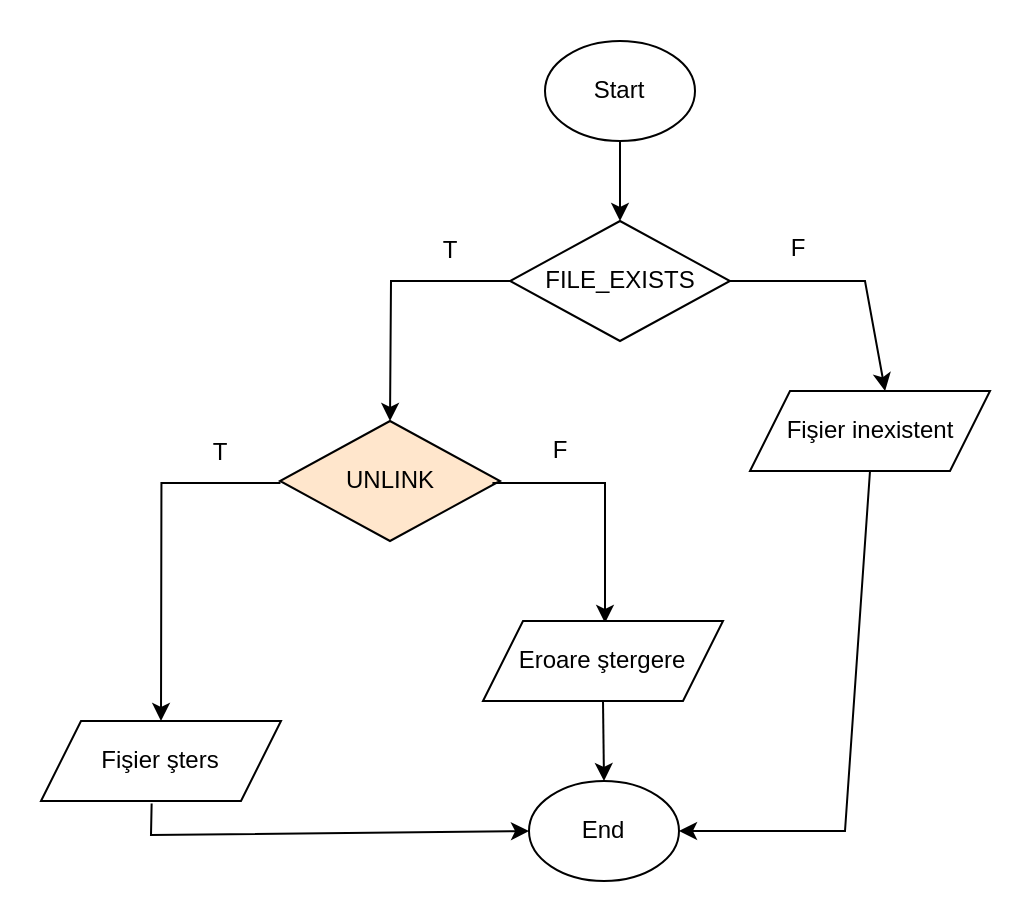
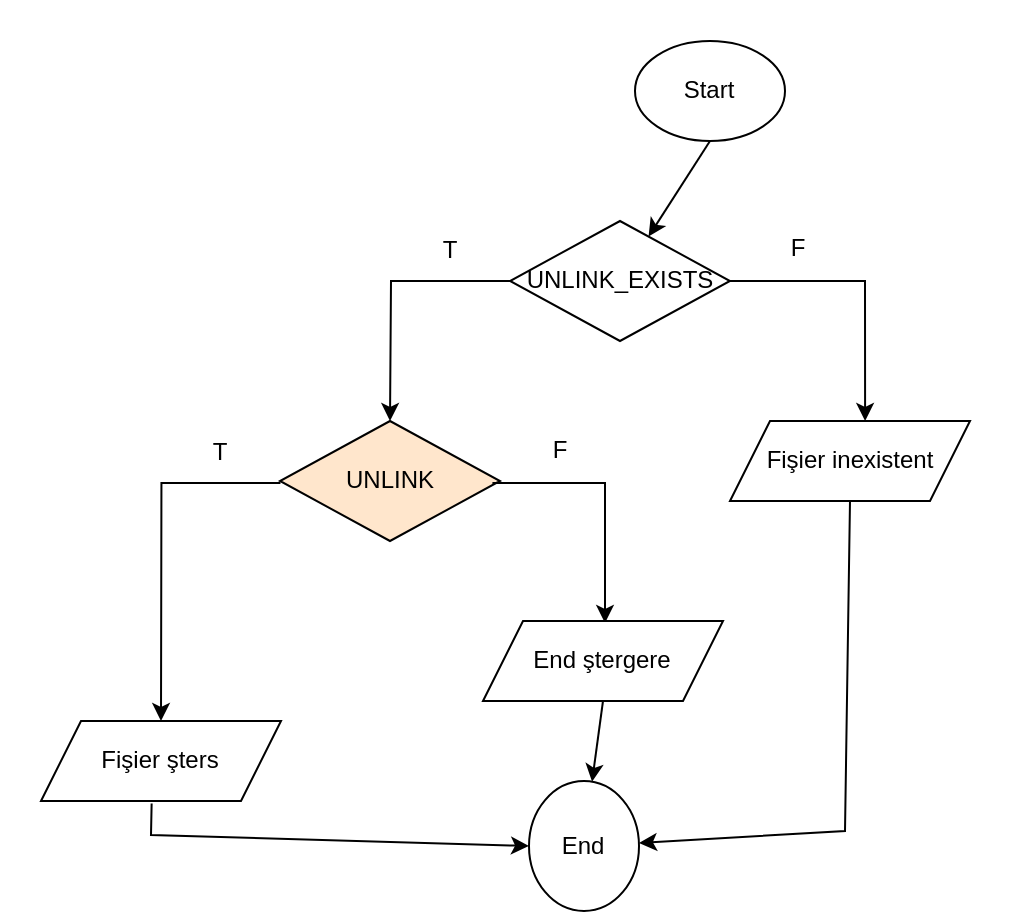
node "Start": moved (620, 91) -> (710, 91)
node "FILE_EXISTS": label "FILE_EXISTS" -> "UNLINK_EXISTS"
node "Fişier inexistent": moved (870, 431) -> (850, 461)
node "Eroare ştergere": label "Eroare ştergere" -> "End ştergere"
node "End": size 150x100 -> 110x130
